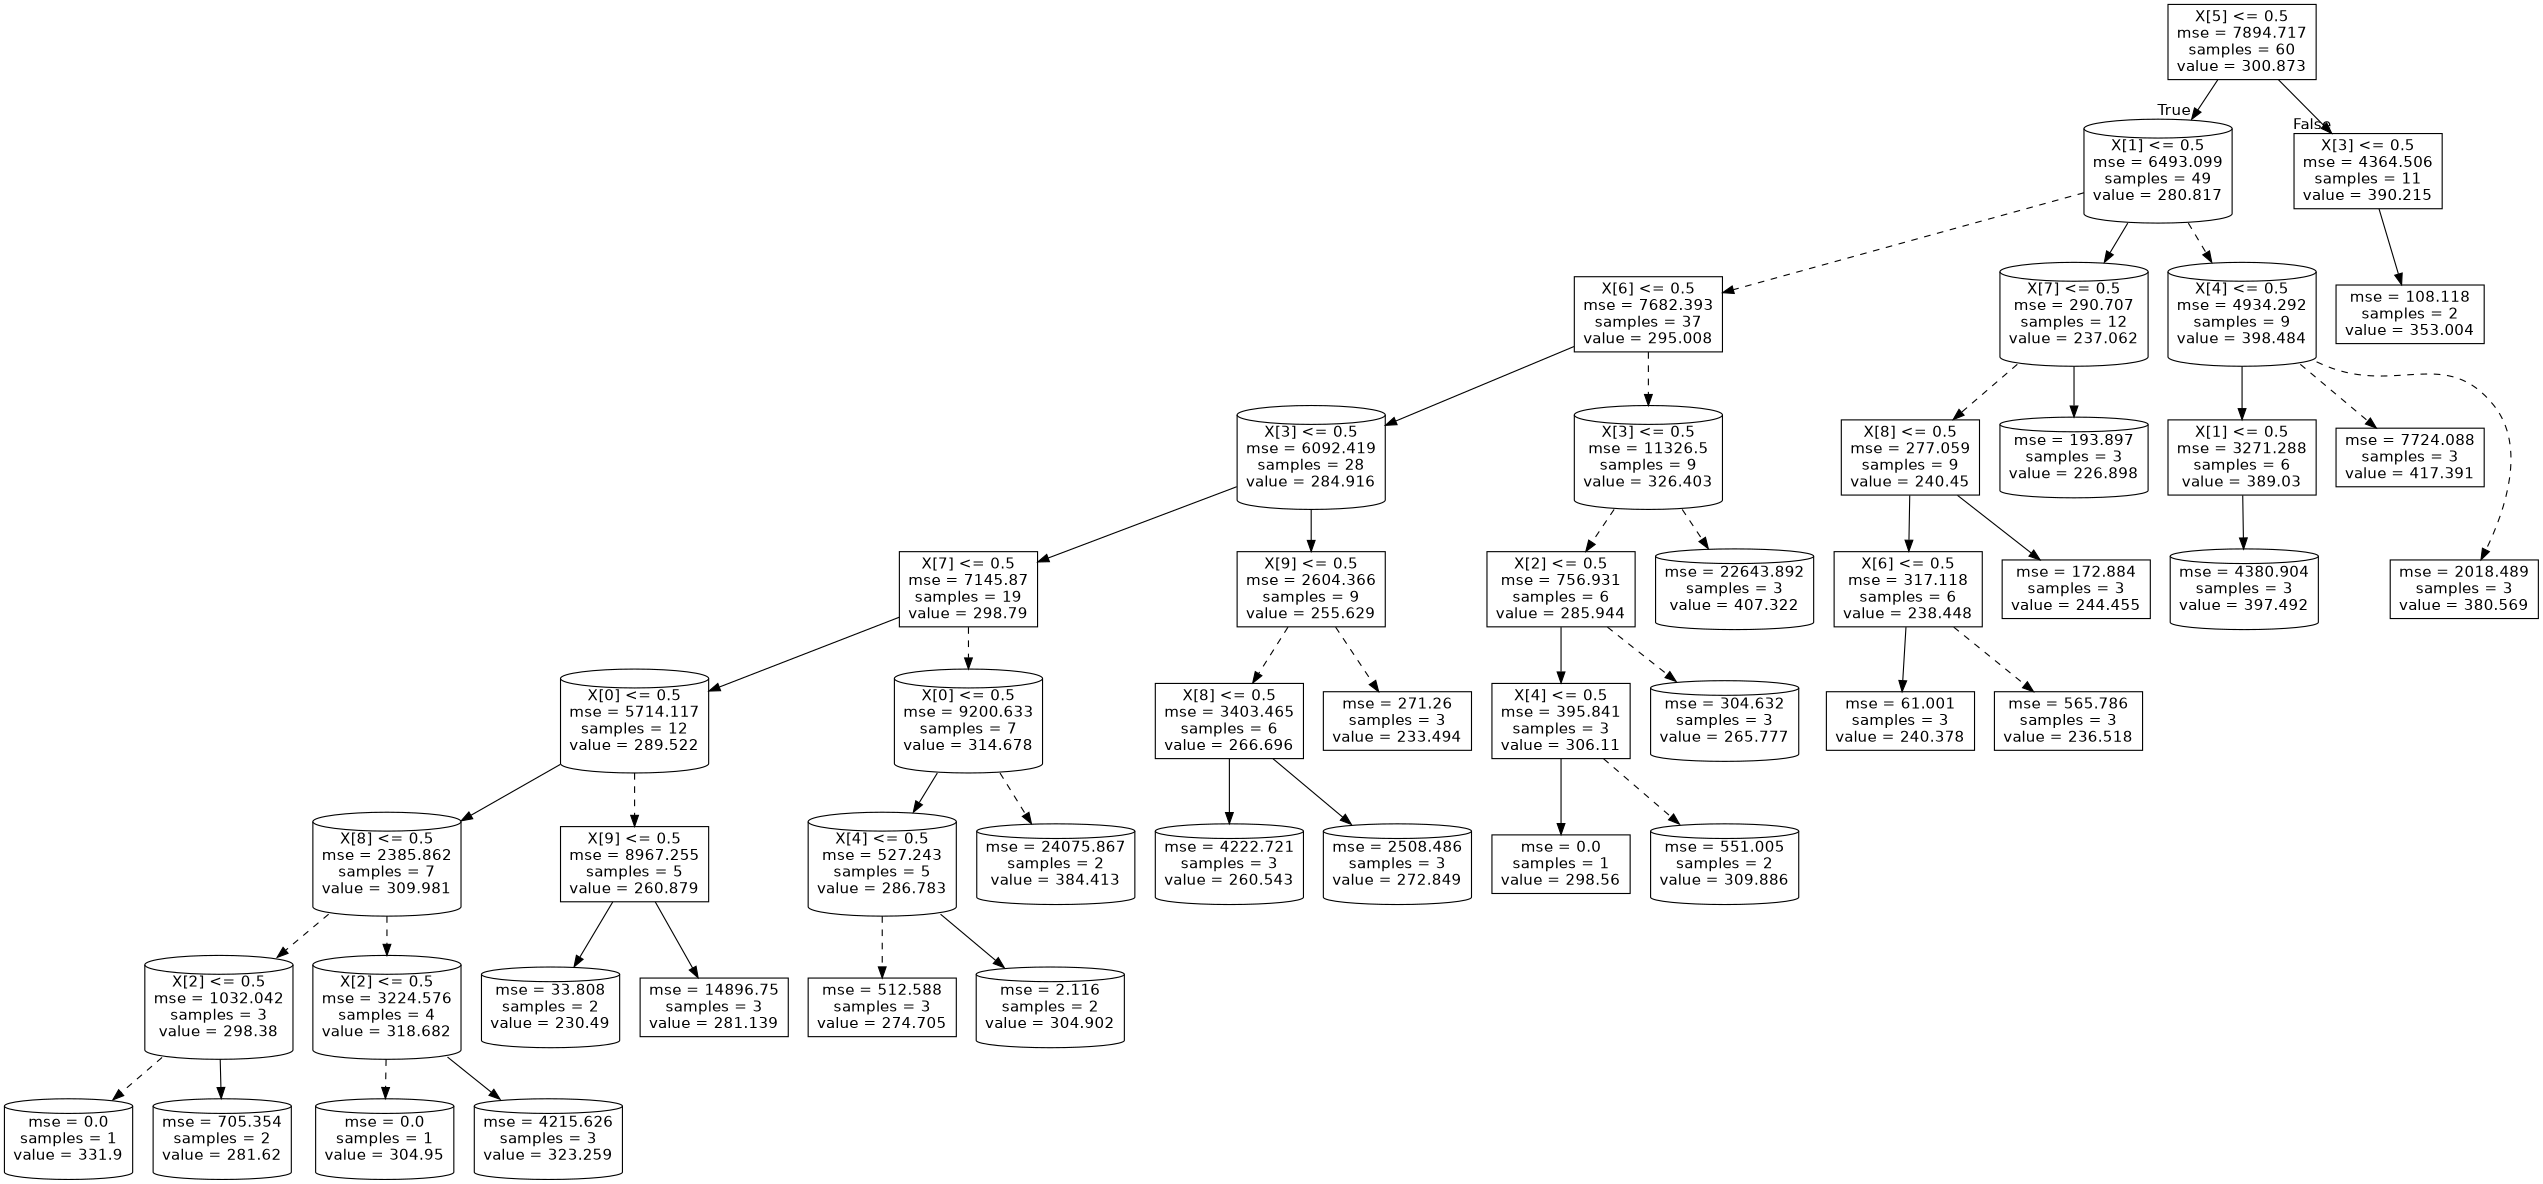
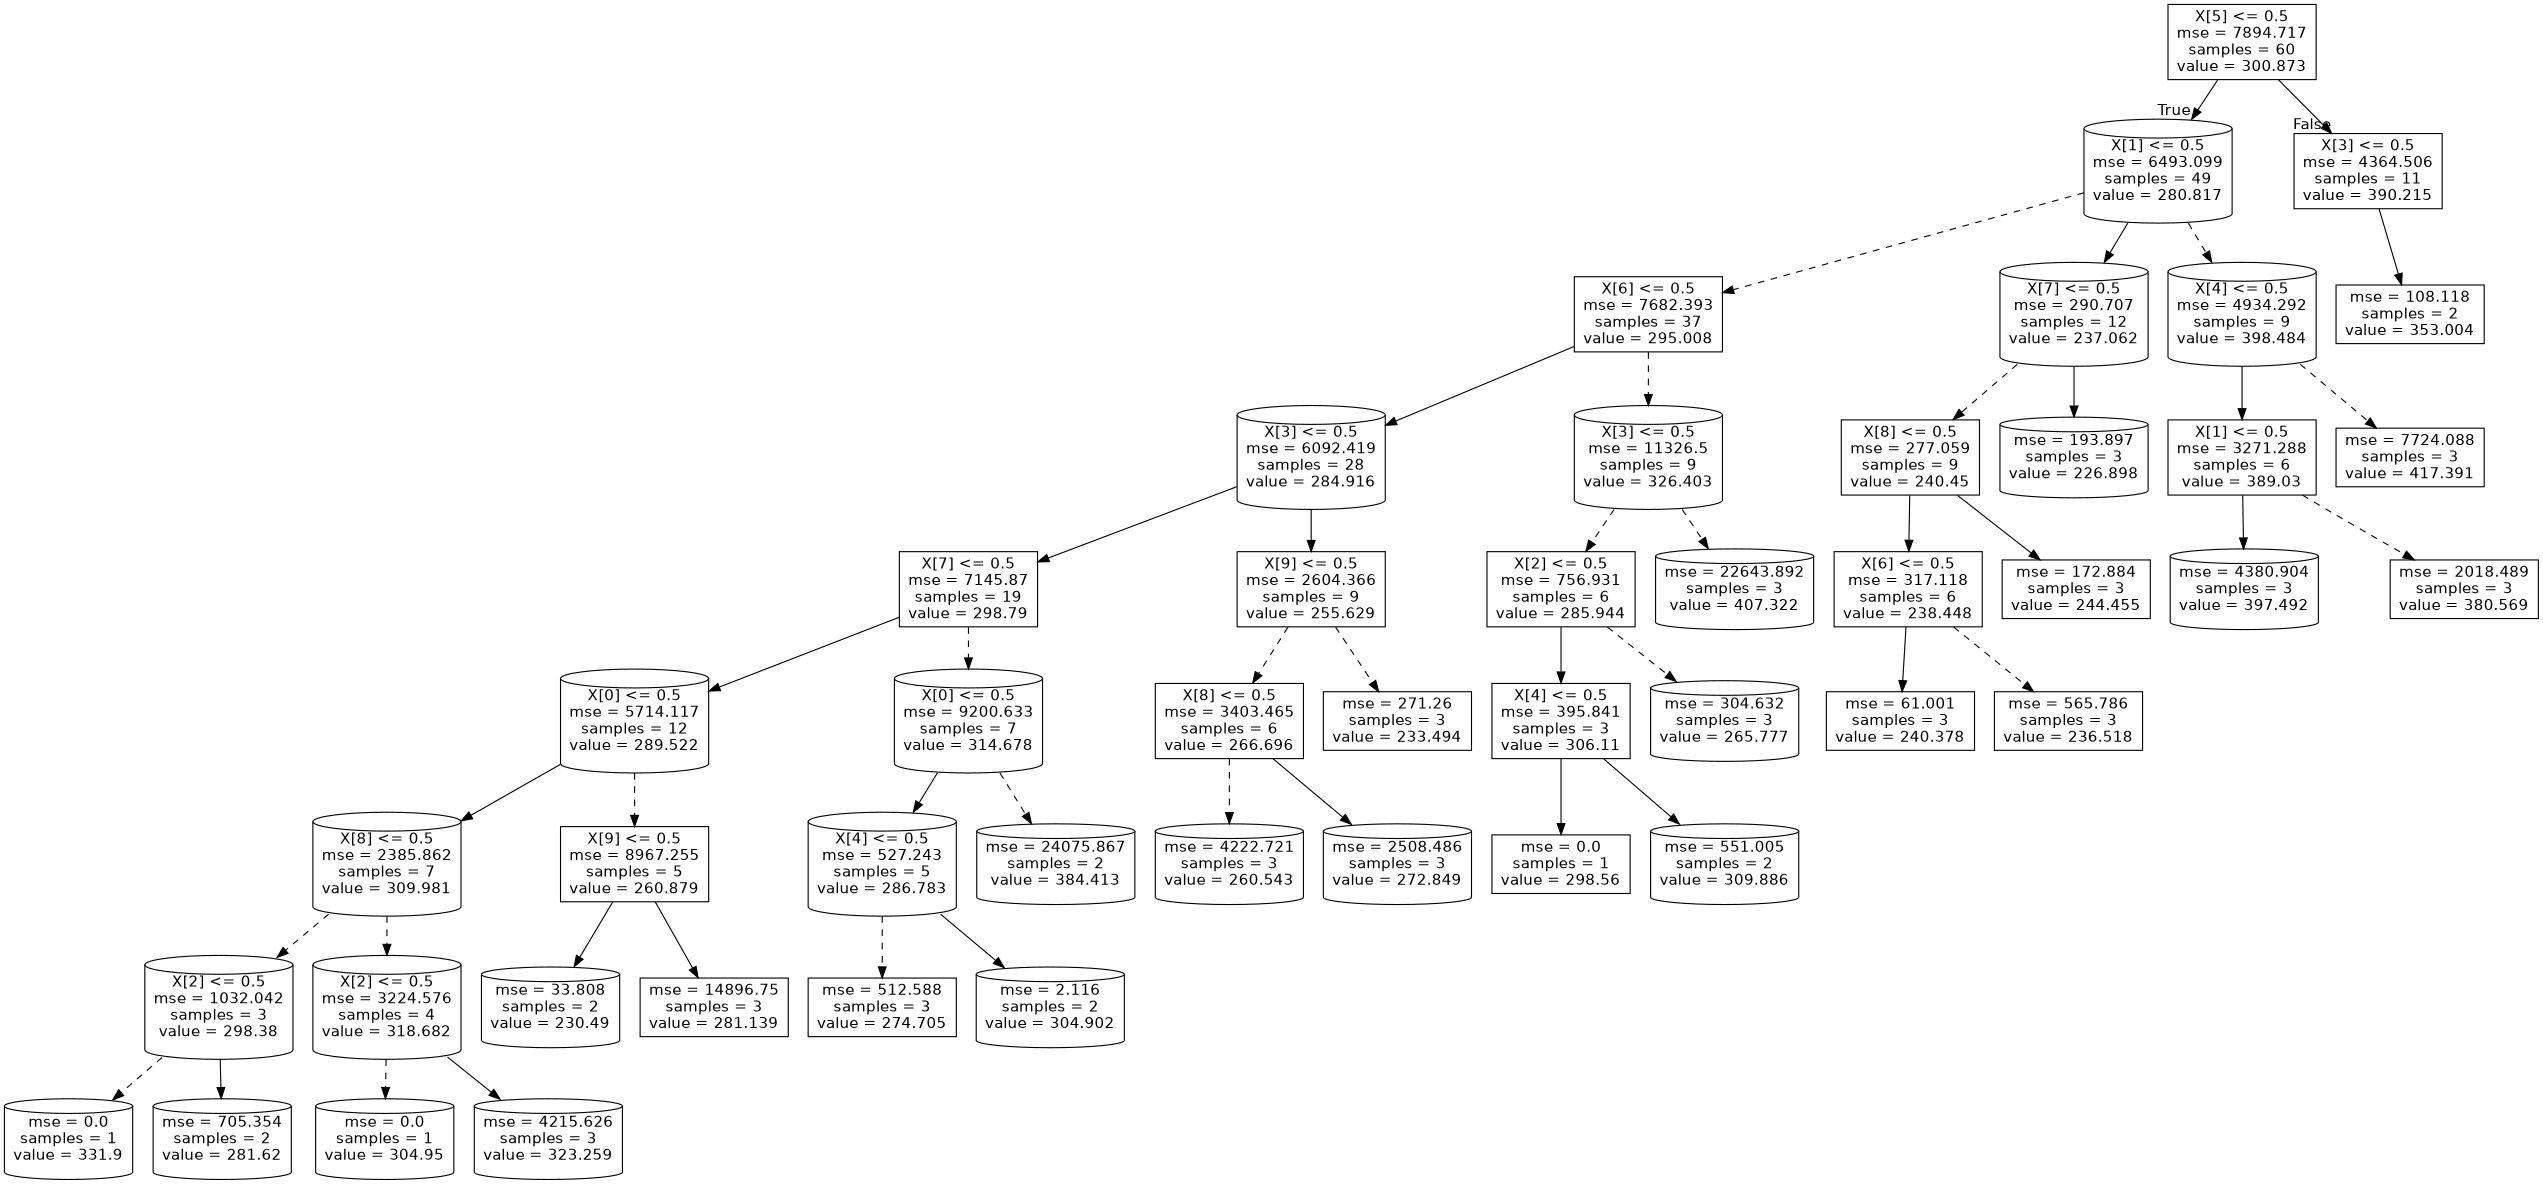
edge "X[4] <= 0.5 mse = 4934.292 samples = 9 value = 398.484" -> "mse = 2018.489 samples = 3 value = 380.569": now "X[1] <= 0.5 mse = 3271.288 samples = 6 value = 389.03" -> "mse = 2018.489 samples = 3 value = 380.569"
edge "X[8] <= 0.5 mse = 3403.465 samples = 6 value = 266.696" -> "mse = 4222.721 samples = 3 value = 260.543": style solid -> dashed
edge "X[4] <= 0.5 mse = 395.841 samples = 3 value = 306.11" -> "mse = 551.005 samples = 2 value = 309.886": style dashed -> solid
